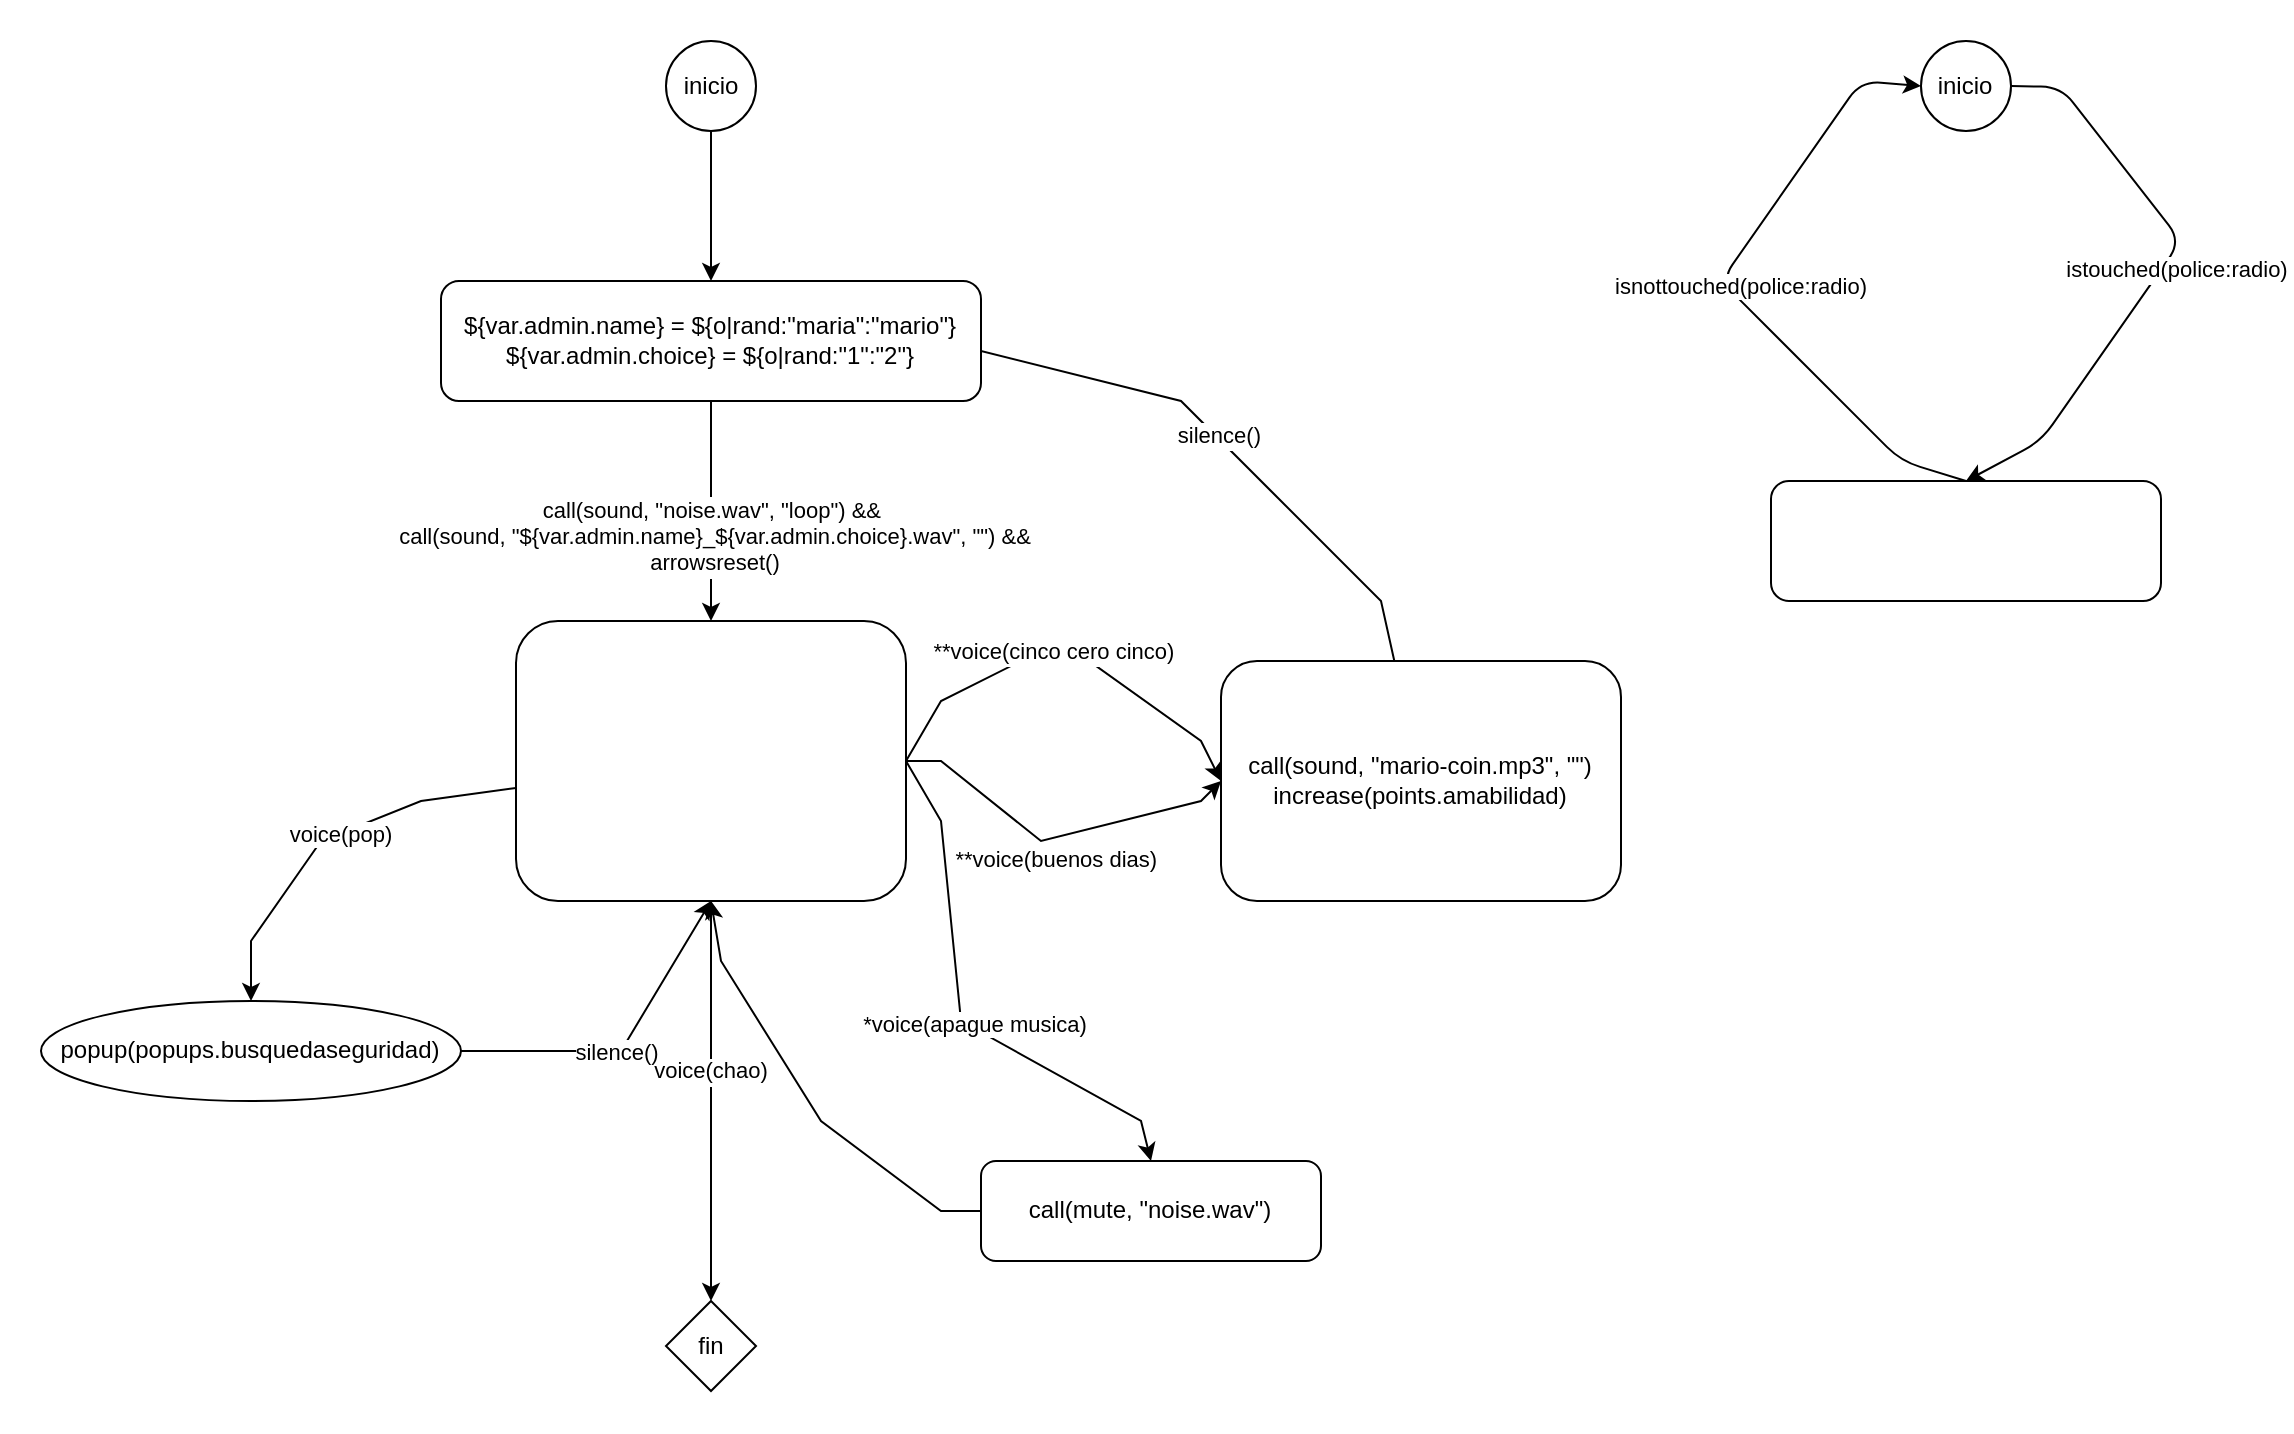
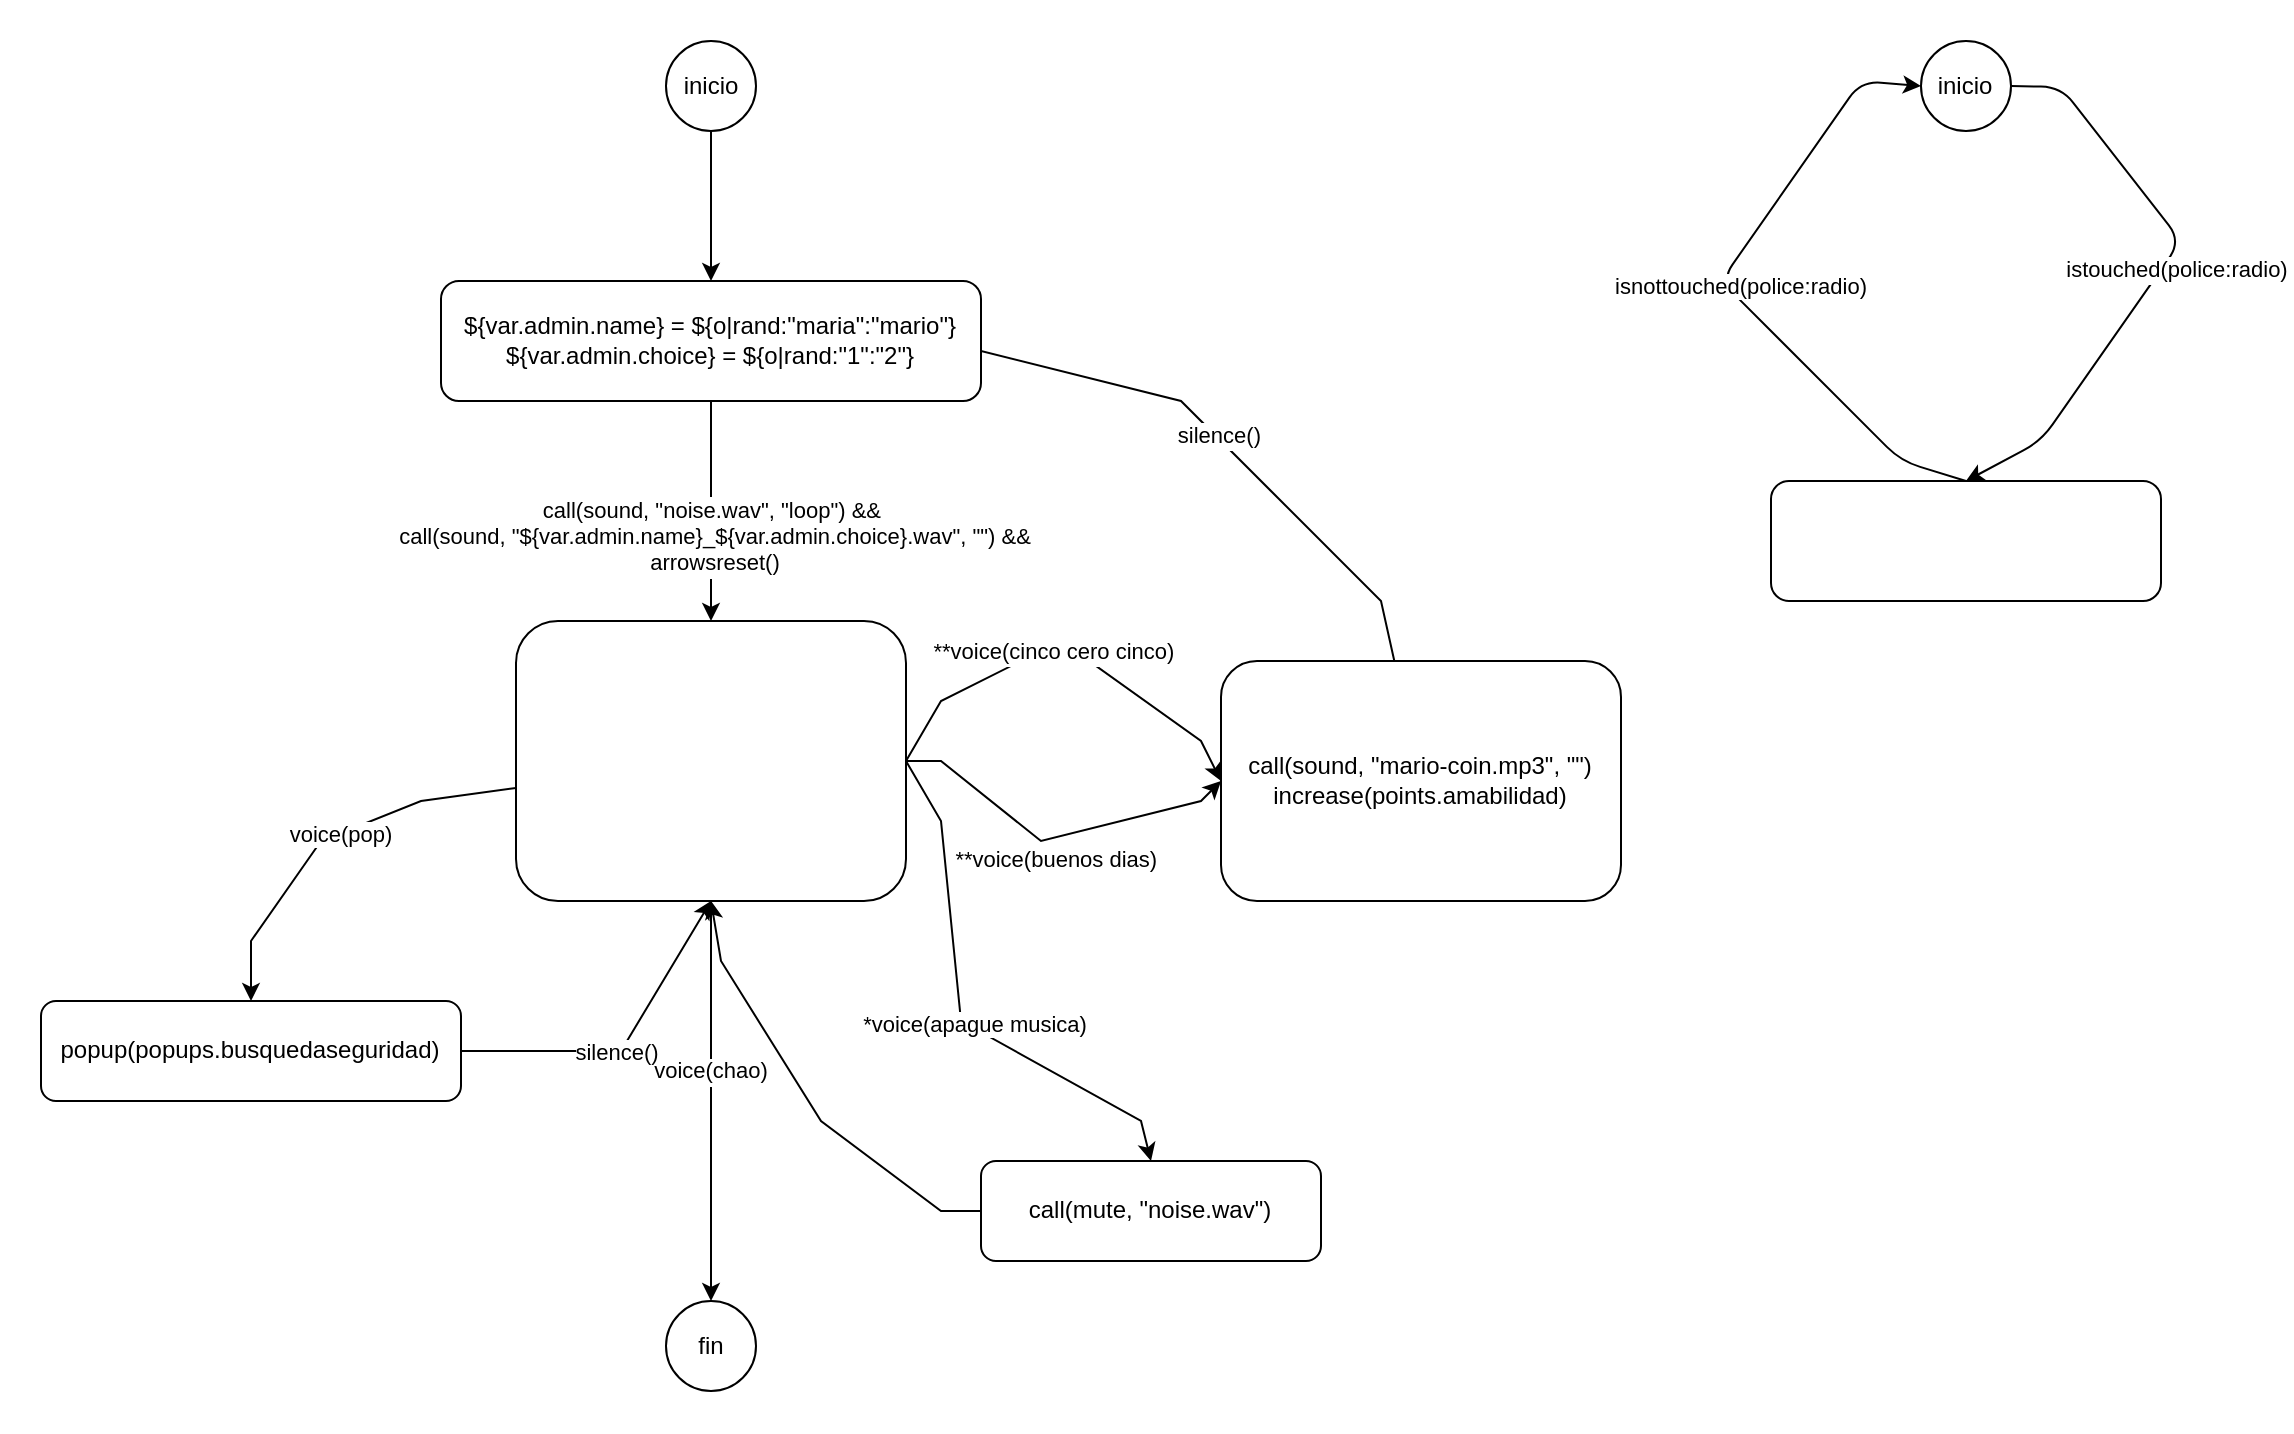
node "popup(popups.busquedaseguridad)": shape ellipse -> rounded rectangle
node "fin": shape diamond -> ellipse
